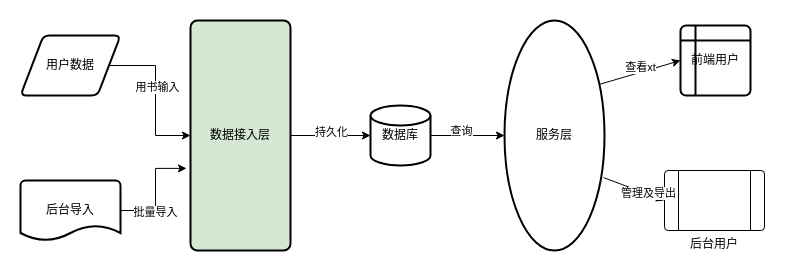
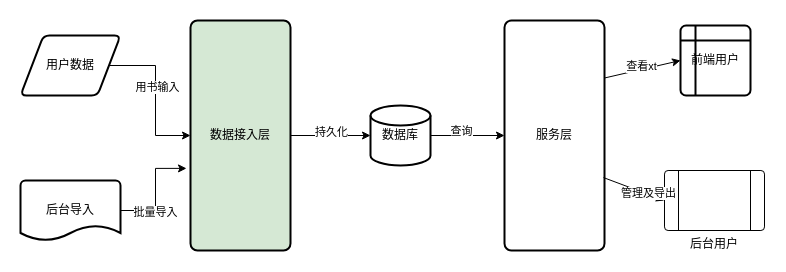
node "服务层": shape ellipse -> rounded rectangle
